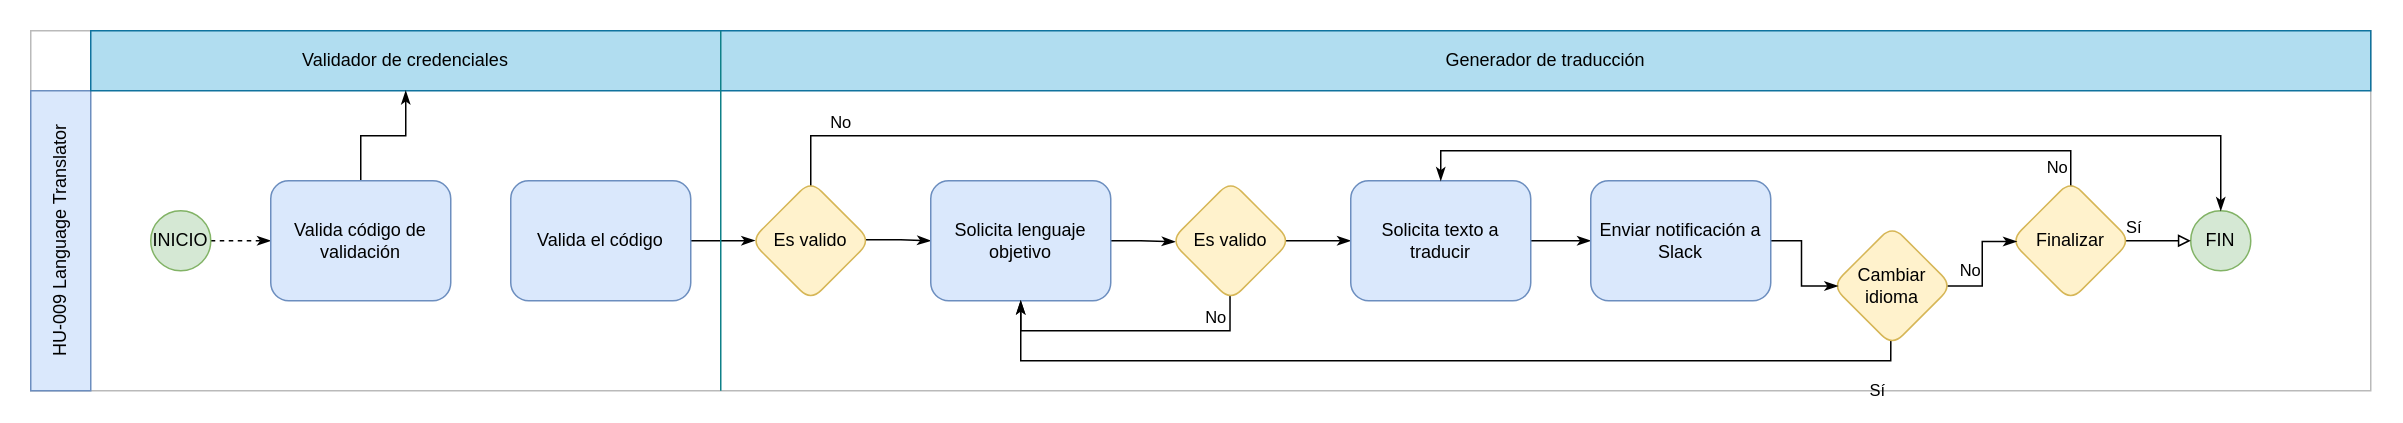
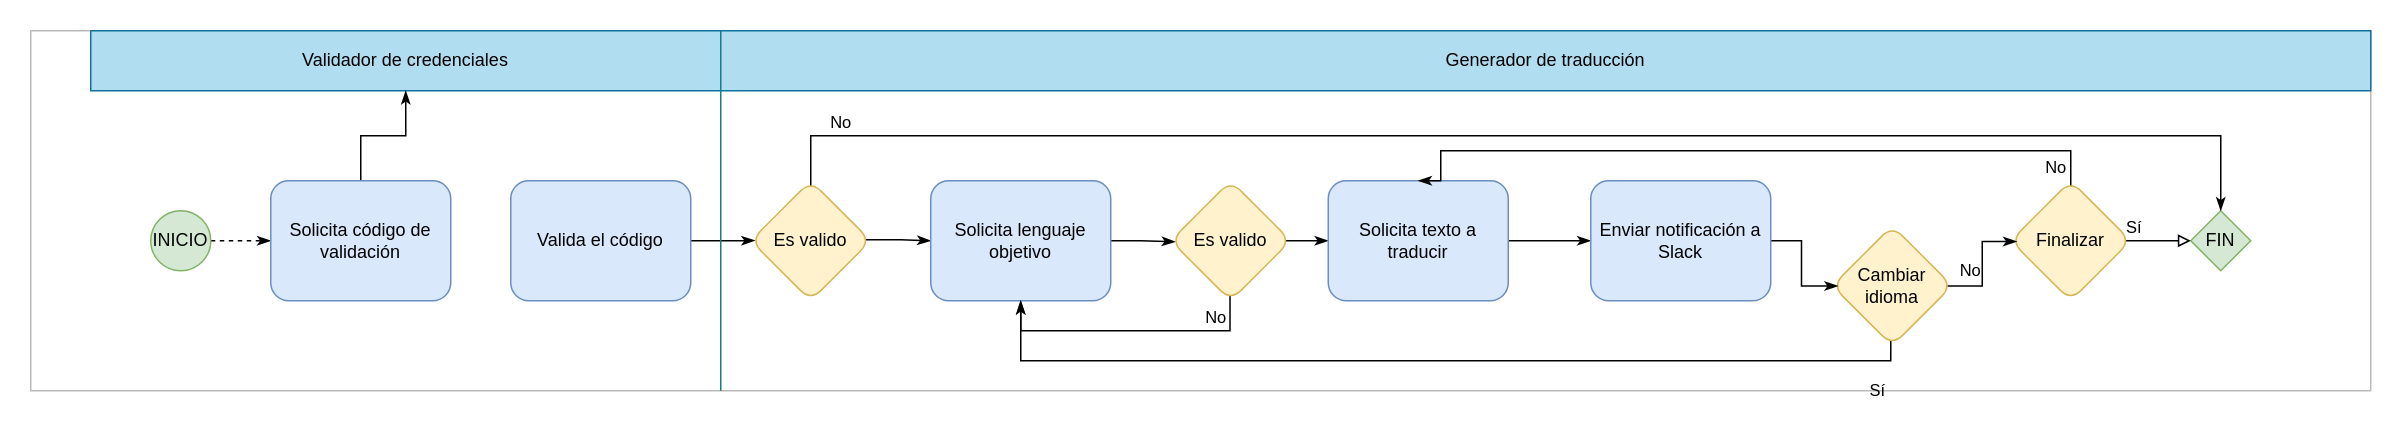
node "HU-009 Language Translator": removed
node "Valida código de validación": label "Valida código de validación" -> "Solicita código de validación"
node "Solicita texto a traducir": moved (1441, 241) -> (1418, 241)
node "FIN": shape ellipse -> diamond
